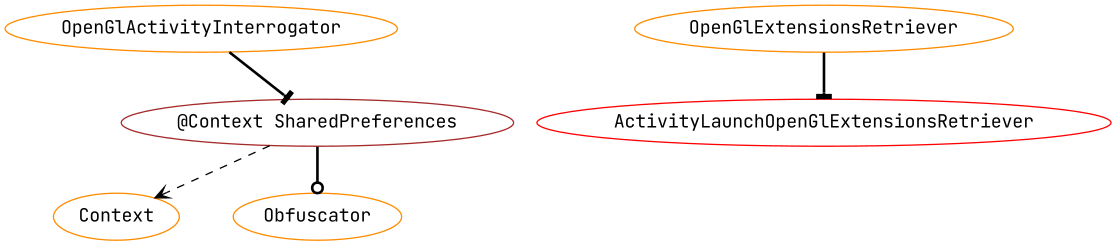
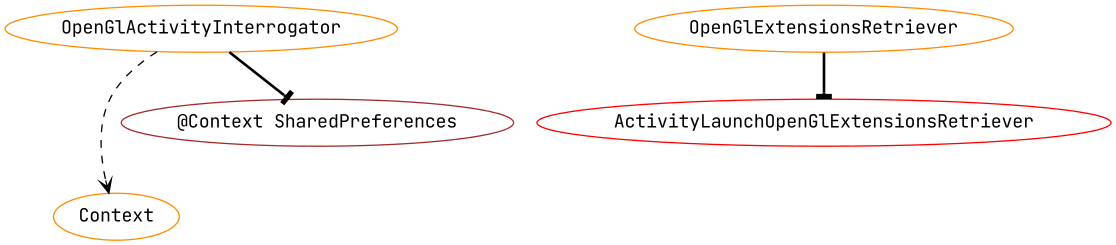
edge "@Context SharedPreferences" -> "Context": now "OpenGlActivityInterrogator" -> "Context"
node "Obfuscator": removed
